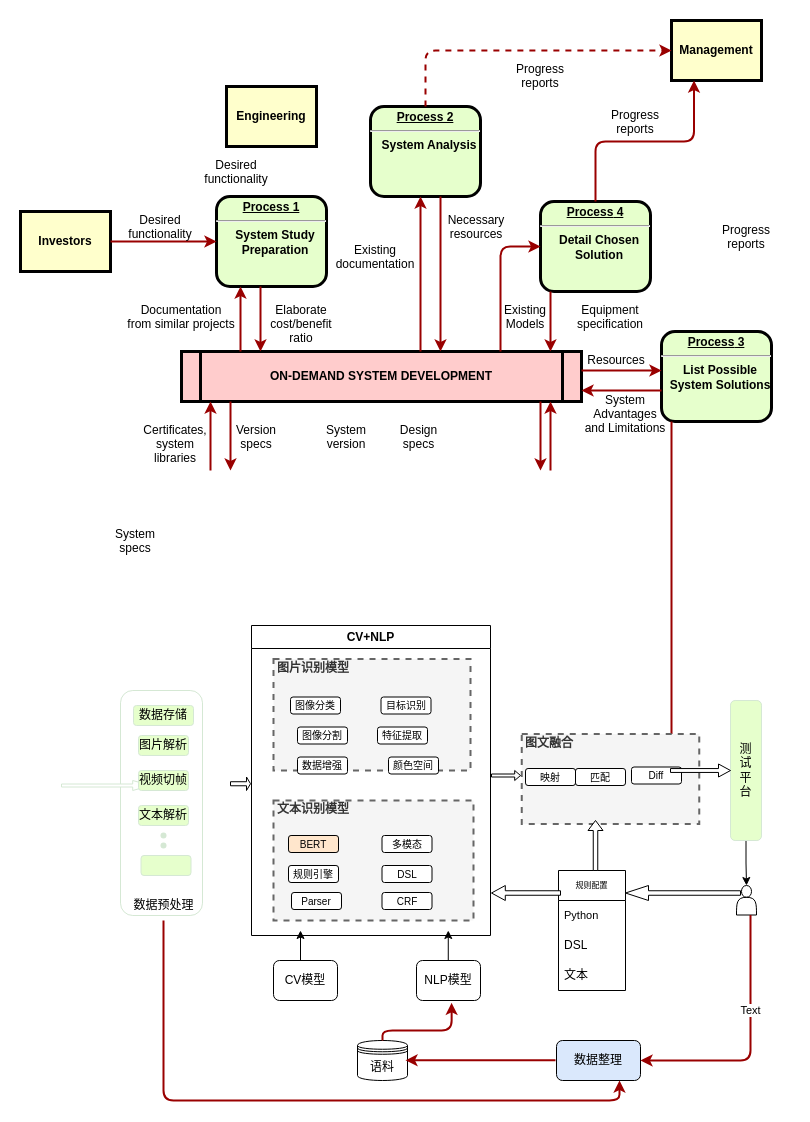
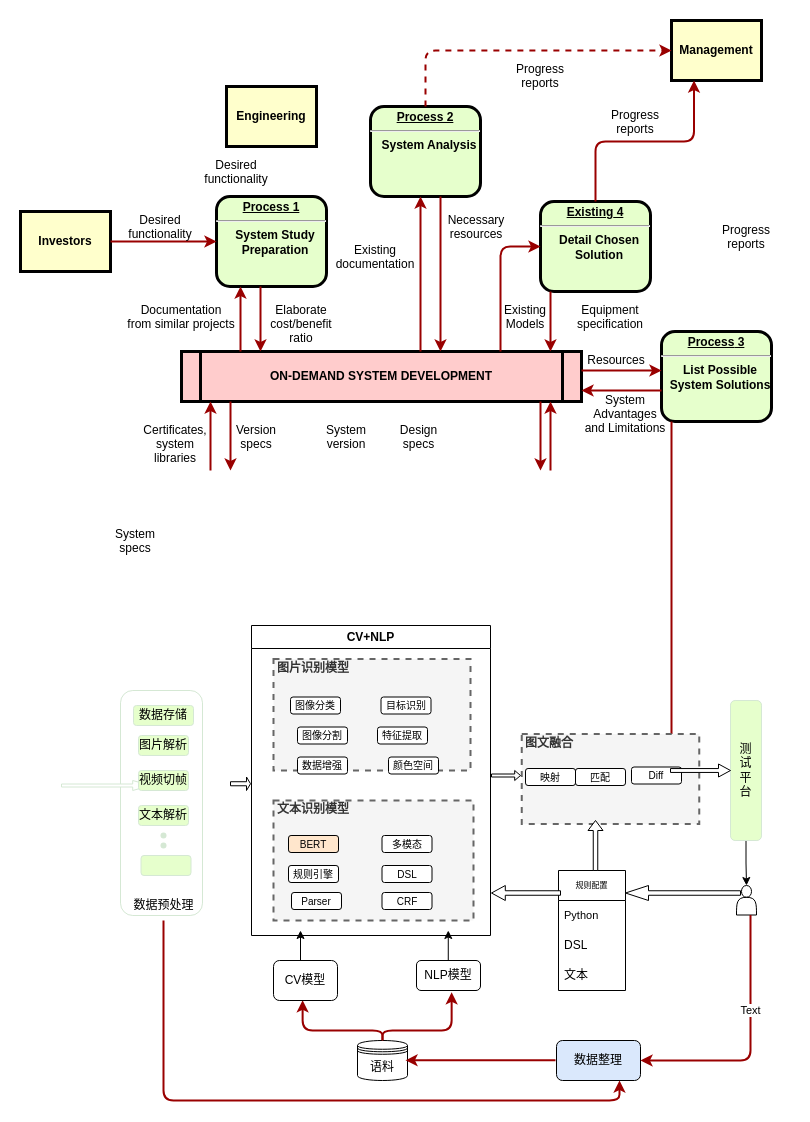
node "Process 4 Detail Chosen Solution": label "Process 4 Detail Chosen Solution" -> "Existing 4 Detail Chosen Solution"
node "NLP模型": size 64x40 -> 64x30
edge "语料" -> "CV模型": added
